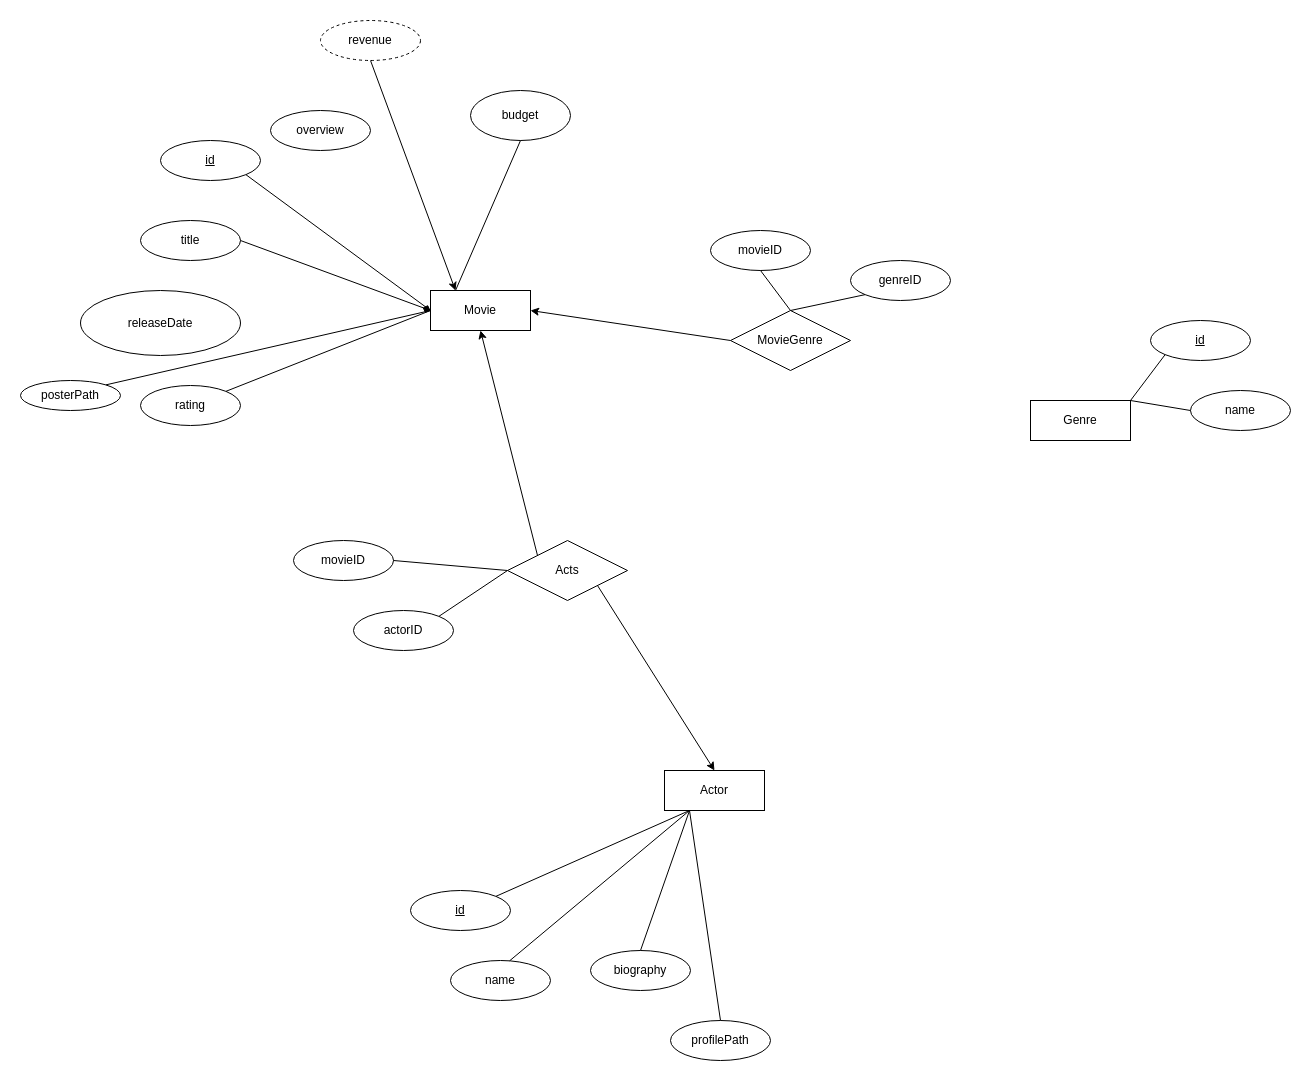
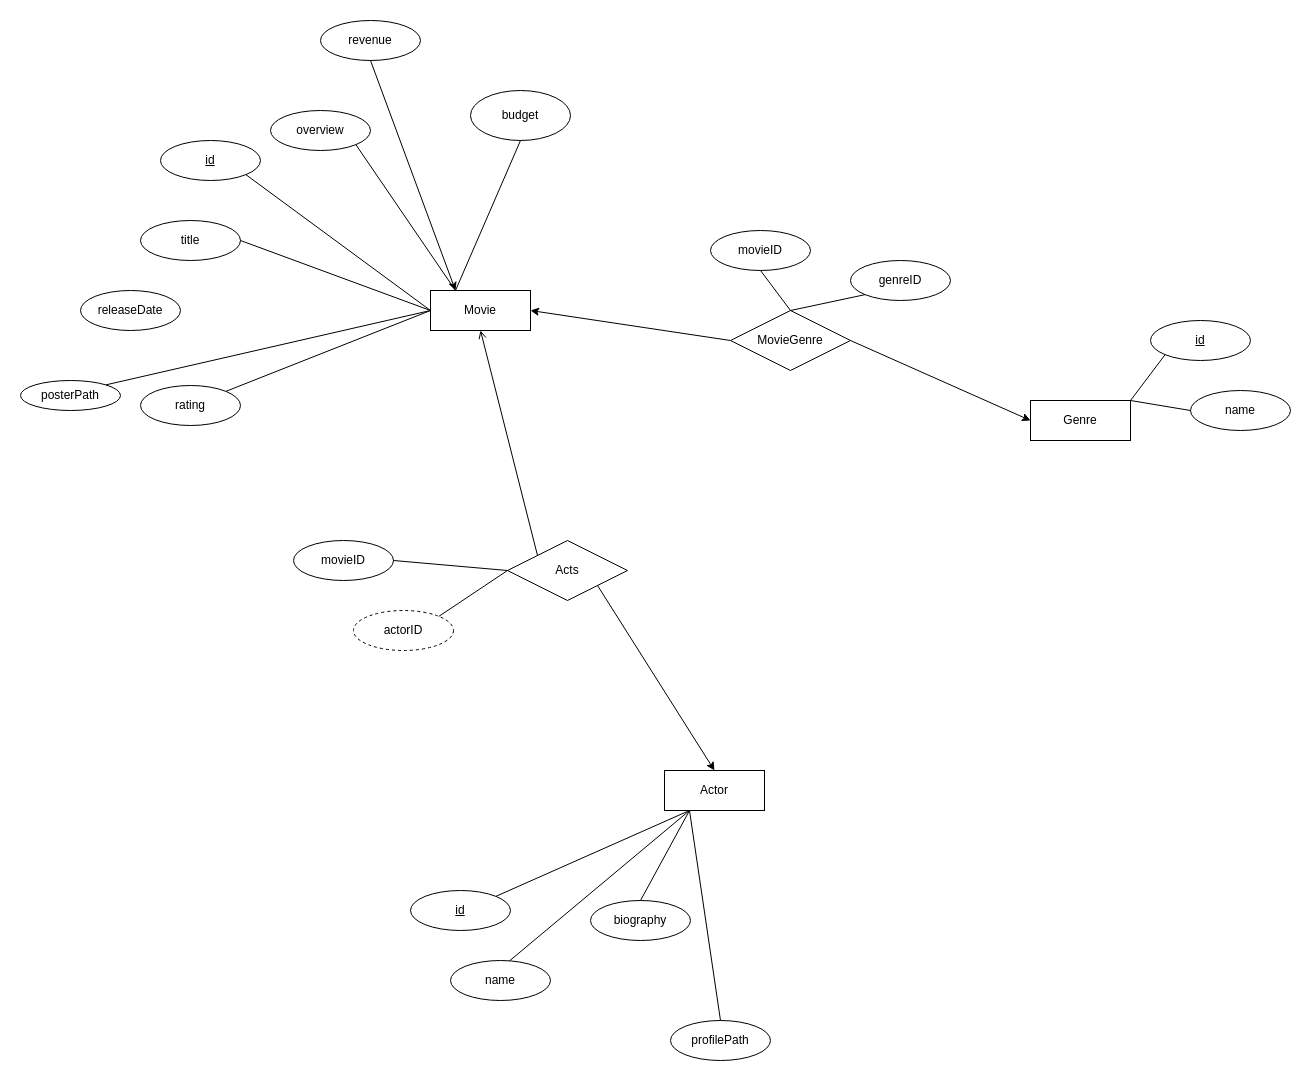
node "revenue": style dashed -> solid
edge "overview" -- "Movie": added
edge "title" -> "Movie": arrowhead diamond -> none
node "releaseDate": size 160x65 -> 100x40
edge "Acts" -> "Movie": arrowhead classic -> open
edge "MovieGenre" -> "Genre": added
node "actorID": style solid -> dashed
node "biography": moved (641, 971) -> (641, 921)
